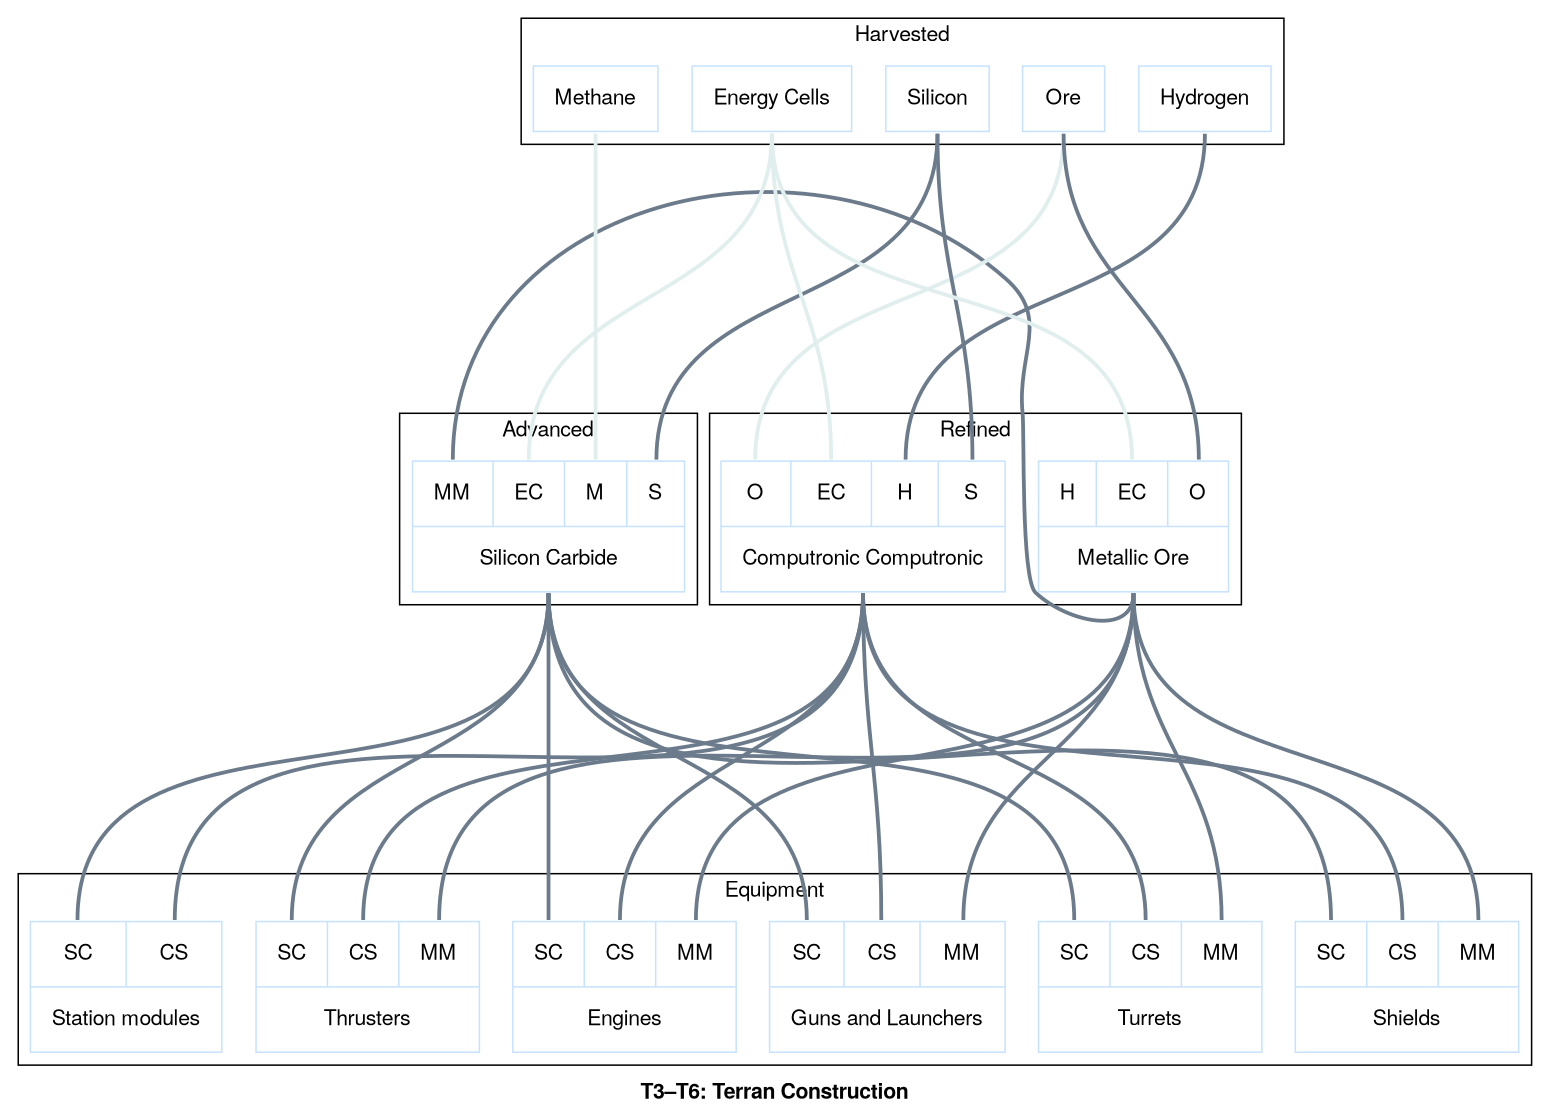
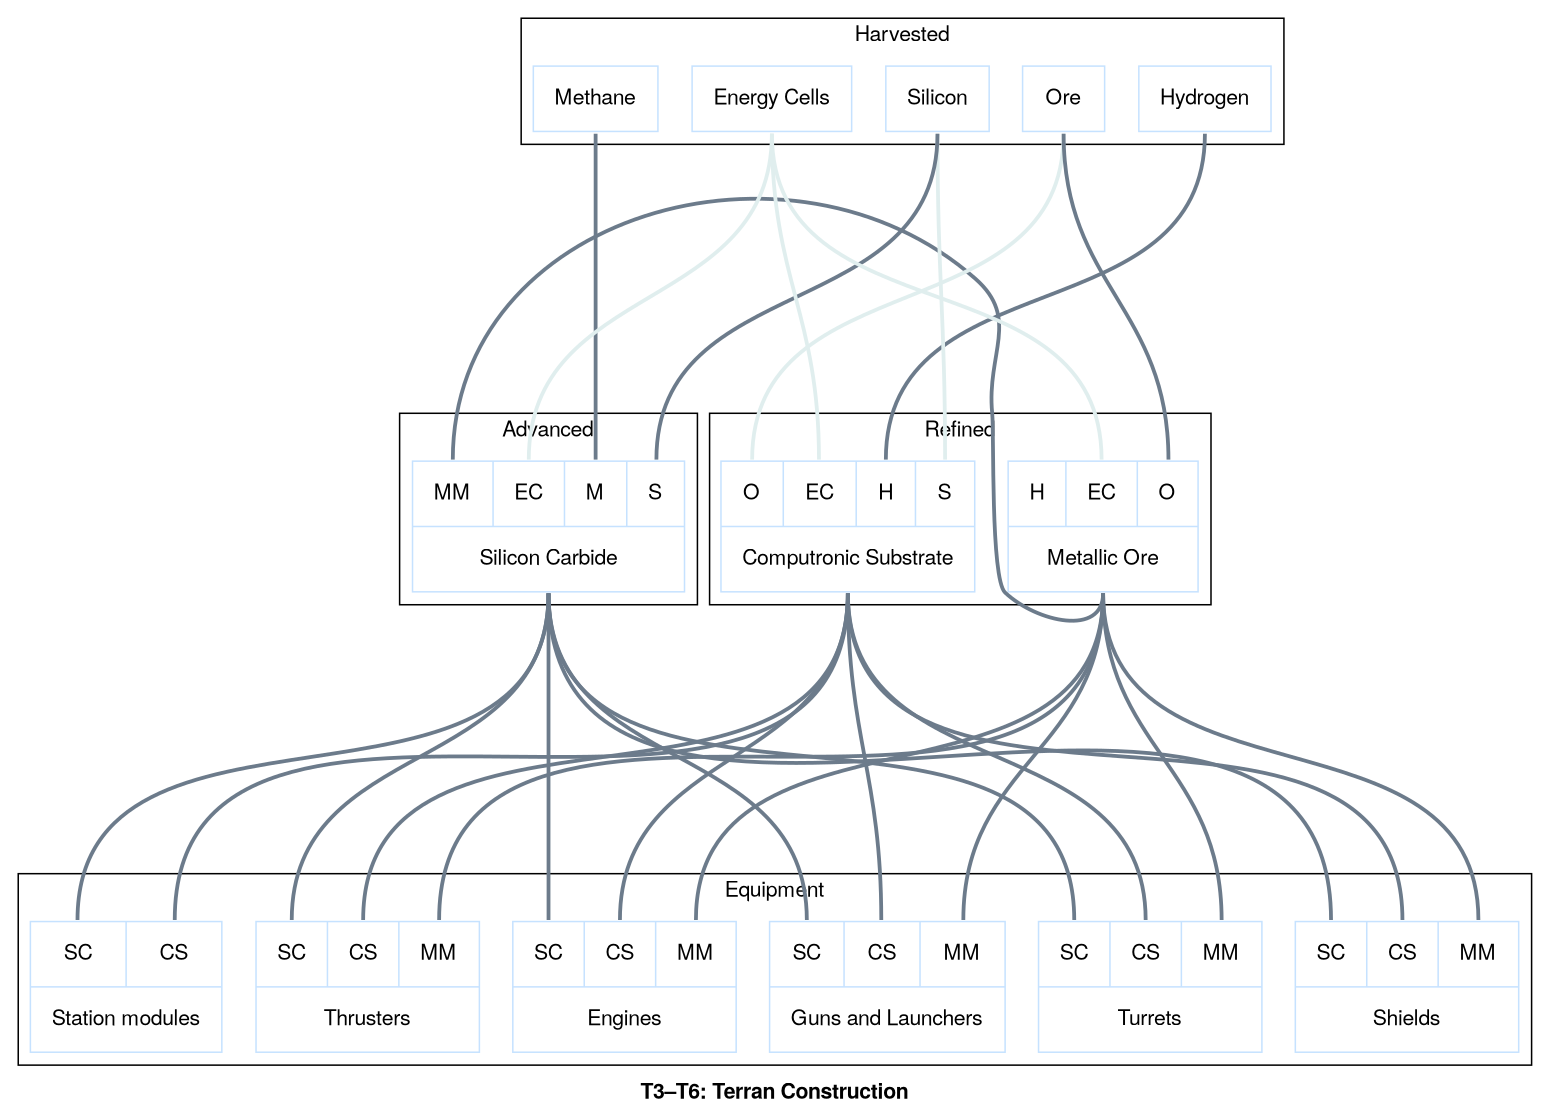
edge "Methane" -- "MM": color azure2 -> slategray4
edge "Silicon" -- "O": color slategray4 -> azure2
node "O": text "Computronic Computronic" -> "Computronic Substrate"
